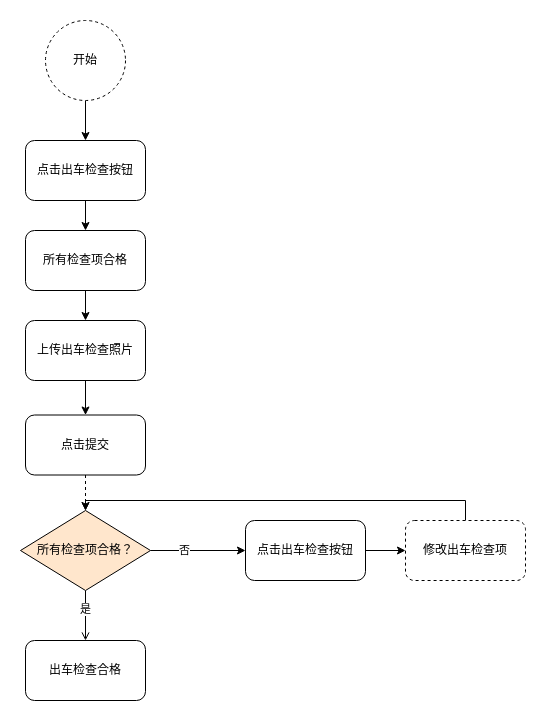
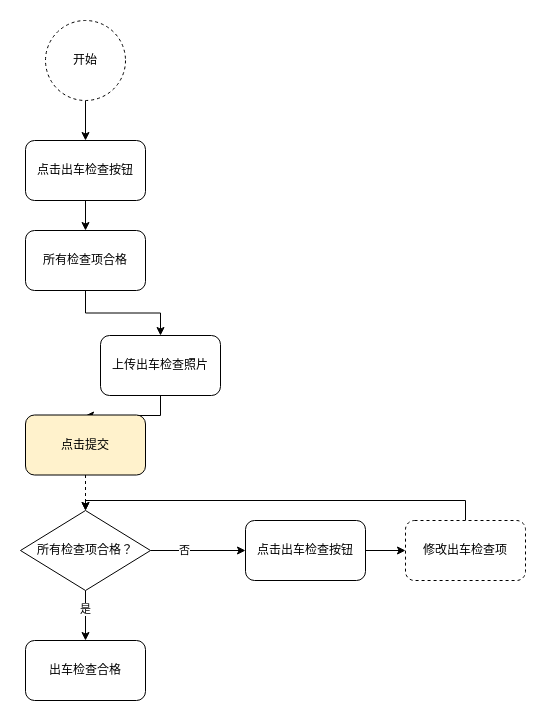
node "上传出车检查照片": moved (86, 351) -> (161, 366)
node "点击提交": fillcolor #ffffff -> #fff2cc
edge "修改出车检查项" -> "所有检查项合格？": arrowhead open -> classic
node "所有检查项合格？": fillcolor #ffe6cc -> #ffffff
edge "所有检查项合格？" -> "出车检查合格": arrowhead open -> classic
